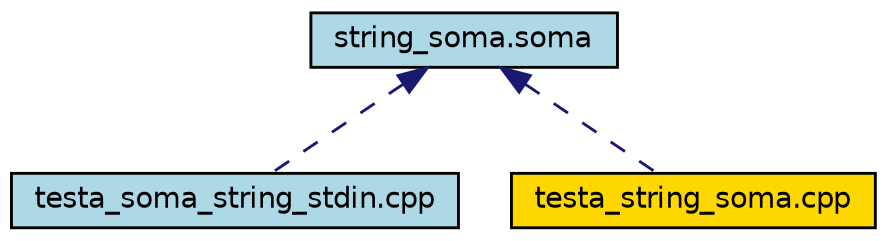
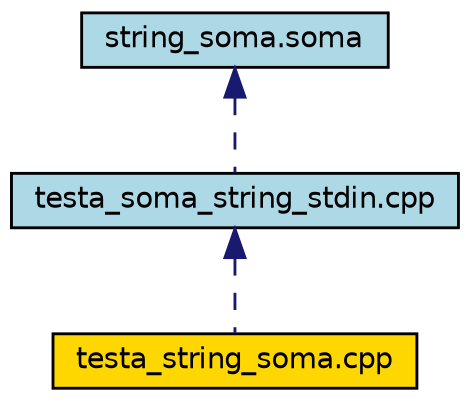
edge "testa_string_soma.cpp" -> "string_soma.soma": now "testa_string_soma.cpp" -> "testa_soma_string_stdin.cpp"
